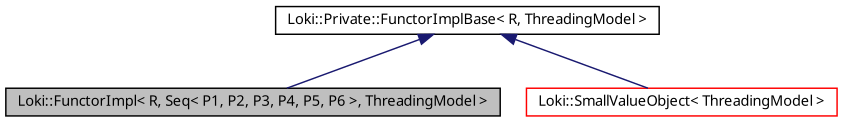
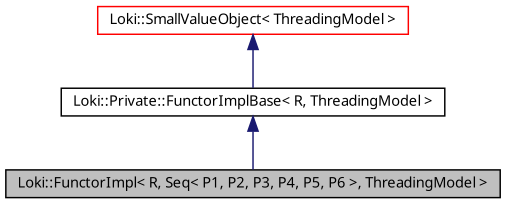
edge "Loki::SmallValueObject< ThreadingModel >" -> "Loki::Private::FunctorImplBase< R, ThreadingModel >": reversed
